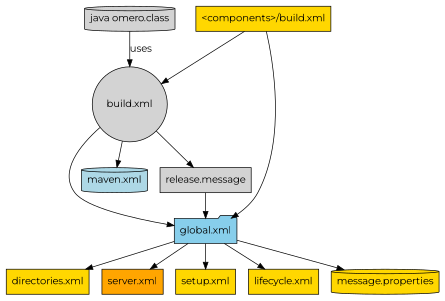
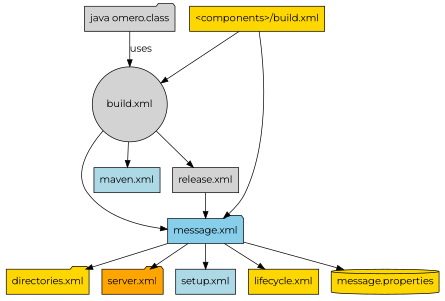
node "java omero.class": shape cylinder -> folder
node "maven.xml": shape cylinder -> box
node "release.message": label "release.message" -> "release.xml"
node "global.xml": label "global.xml" -> "message.xml"
node "directories.xml": shape box -> folder
node "server.xml": shape box -> folder
node "setup.xml": fillcolor gold -> lightblue
